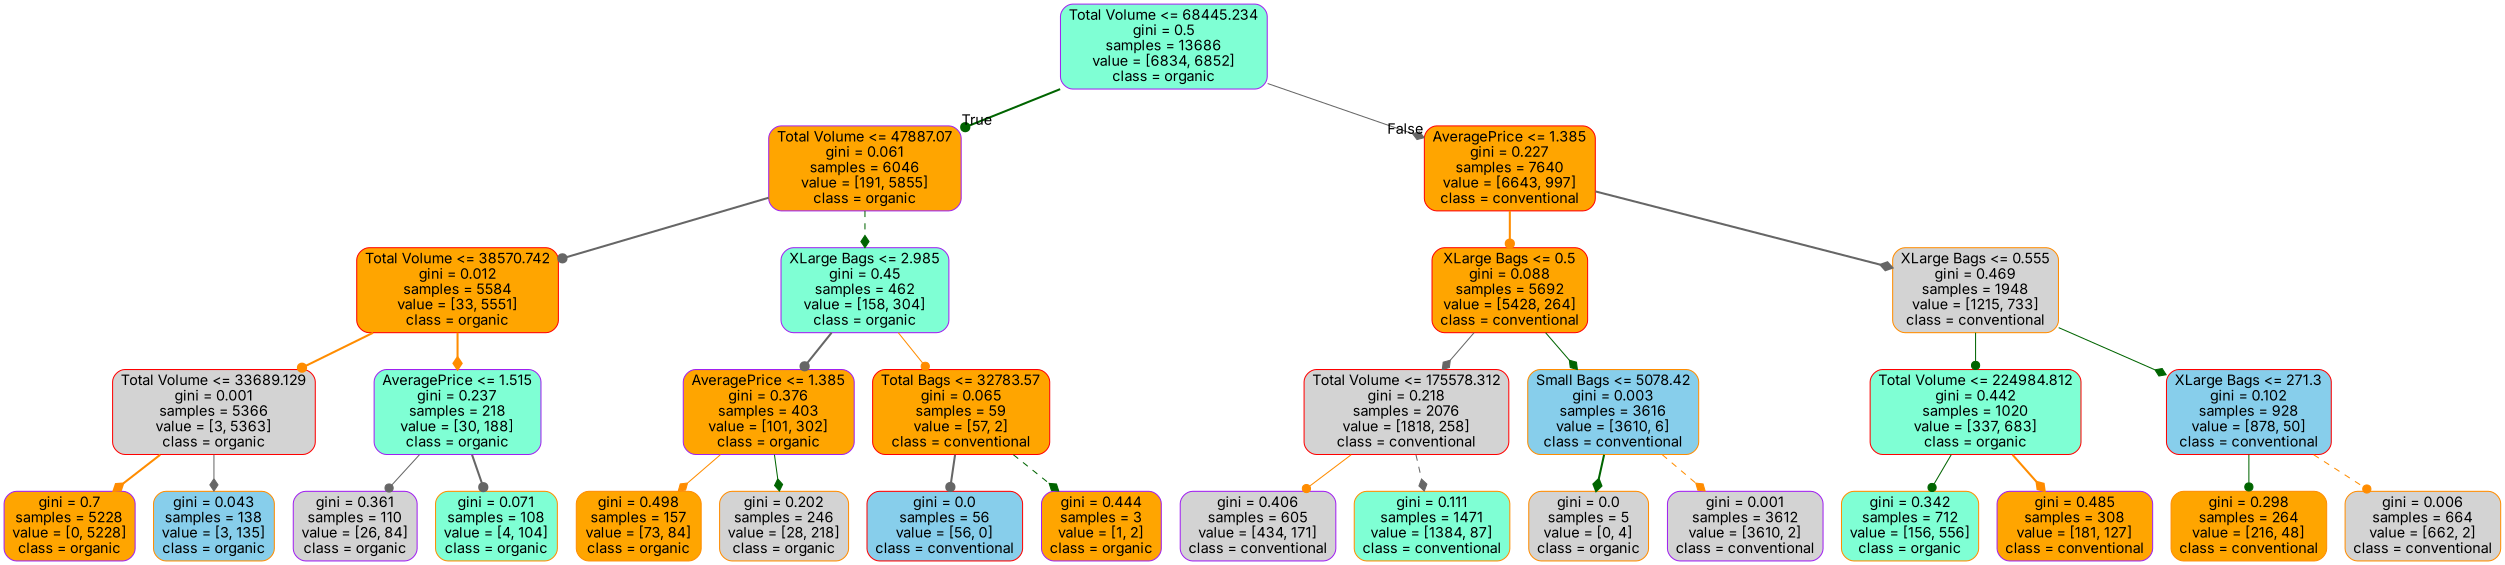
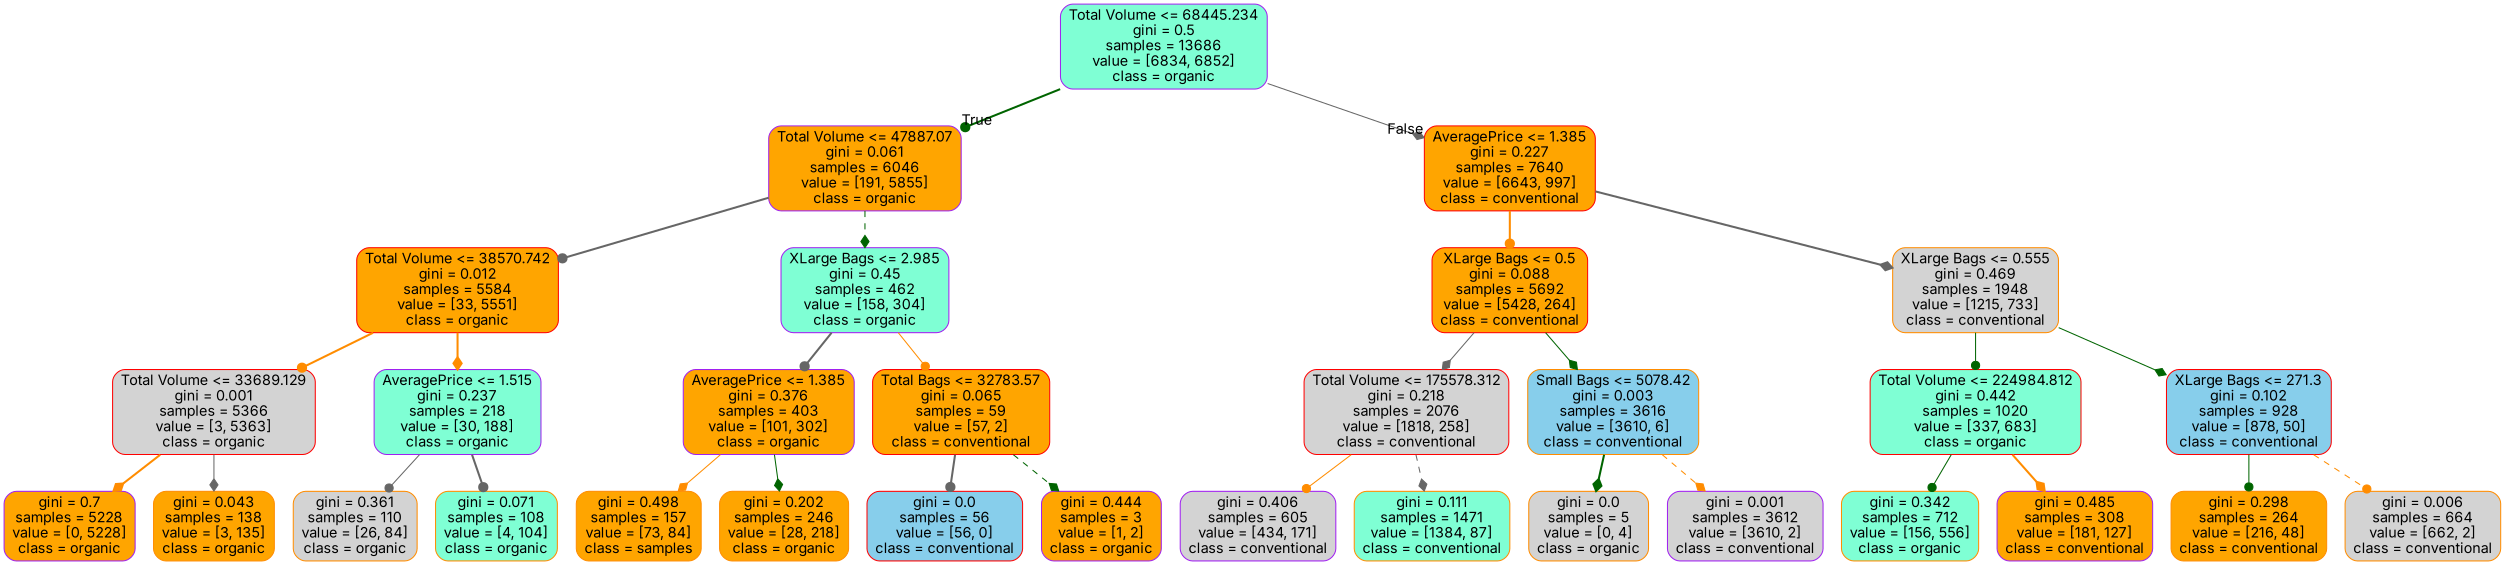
node "gini = 0.043 samples = 138 value = [3, 135] class = organic": fillcolor skyblue -> orange
node "gini = 0.361 samples = 110 value = [26, 84] class = organic": color purple -> darkorange
node "gini = 0.498 samples = 157 value = [73, 84] class = organic": label "gini = 0.498 samples = 157 value = [73, 84] class = organic" -> "gini = 0.498 samples = 157 value = [73, 84] class = samples"
node "gini = 0.202 samples = 246 value = [28, 218] class = organic": fillcolor lightgrey -> orange
